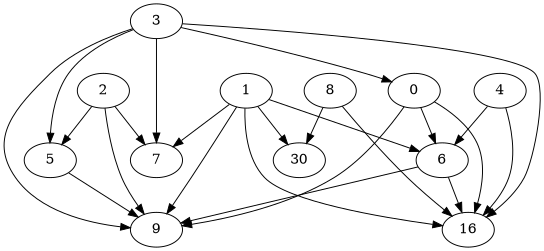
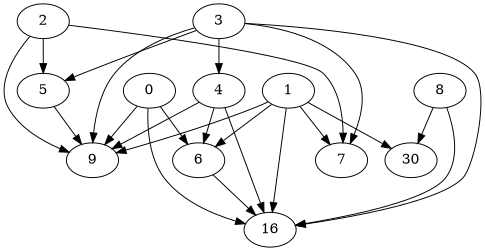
edge "3" -> "0": now "3" -> "4"
edge "6" -> "9": now "4" -> "9"
